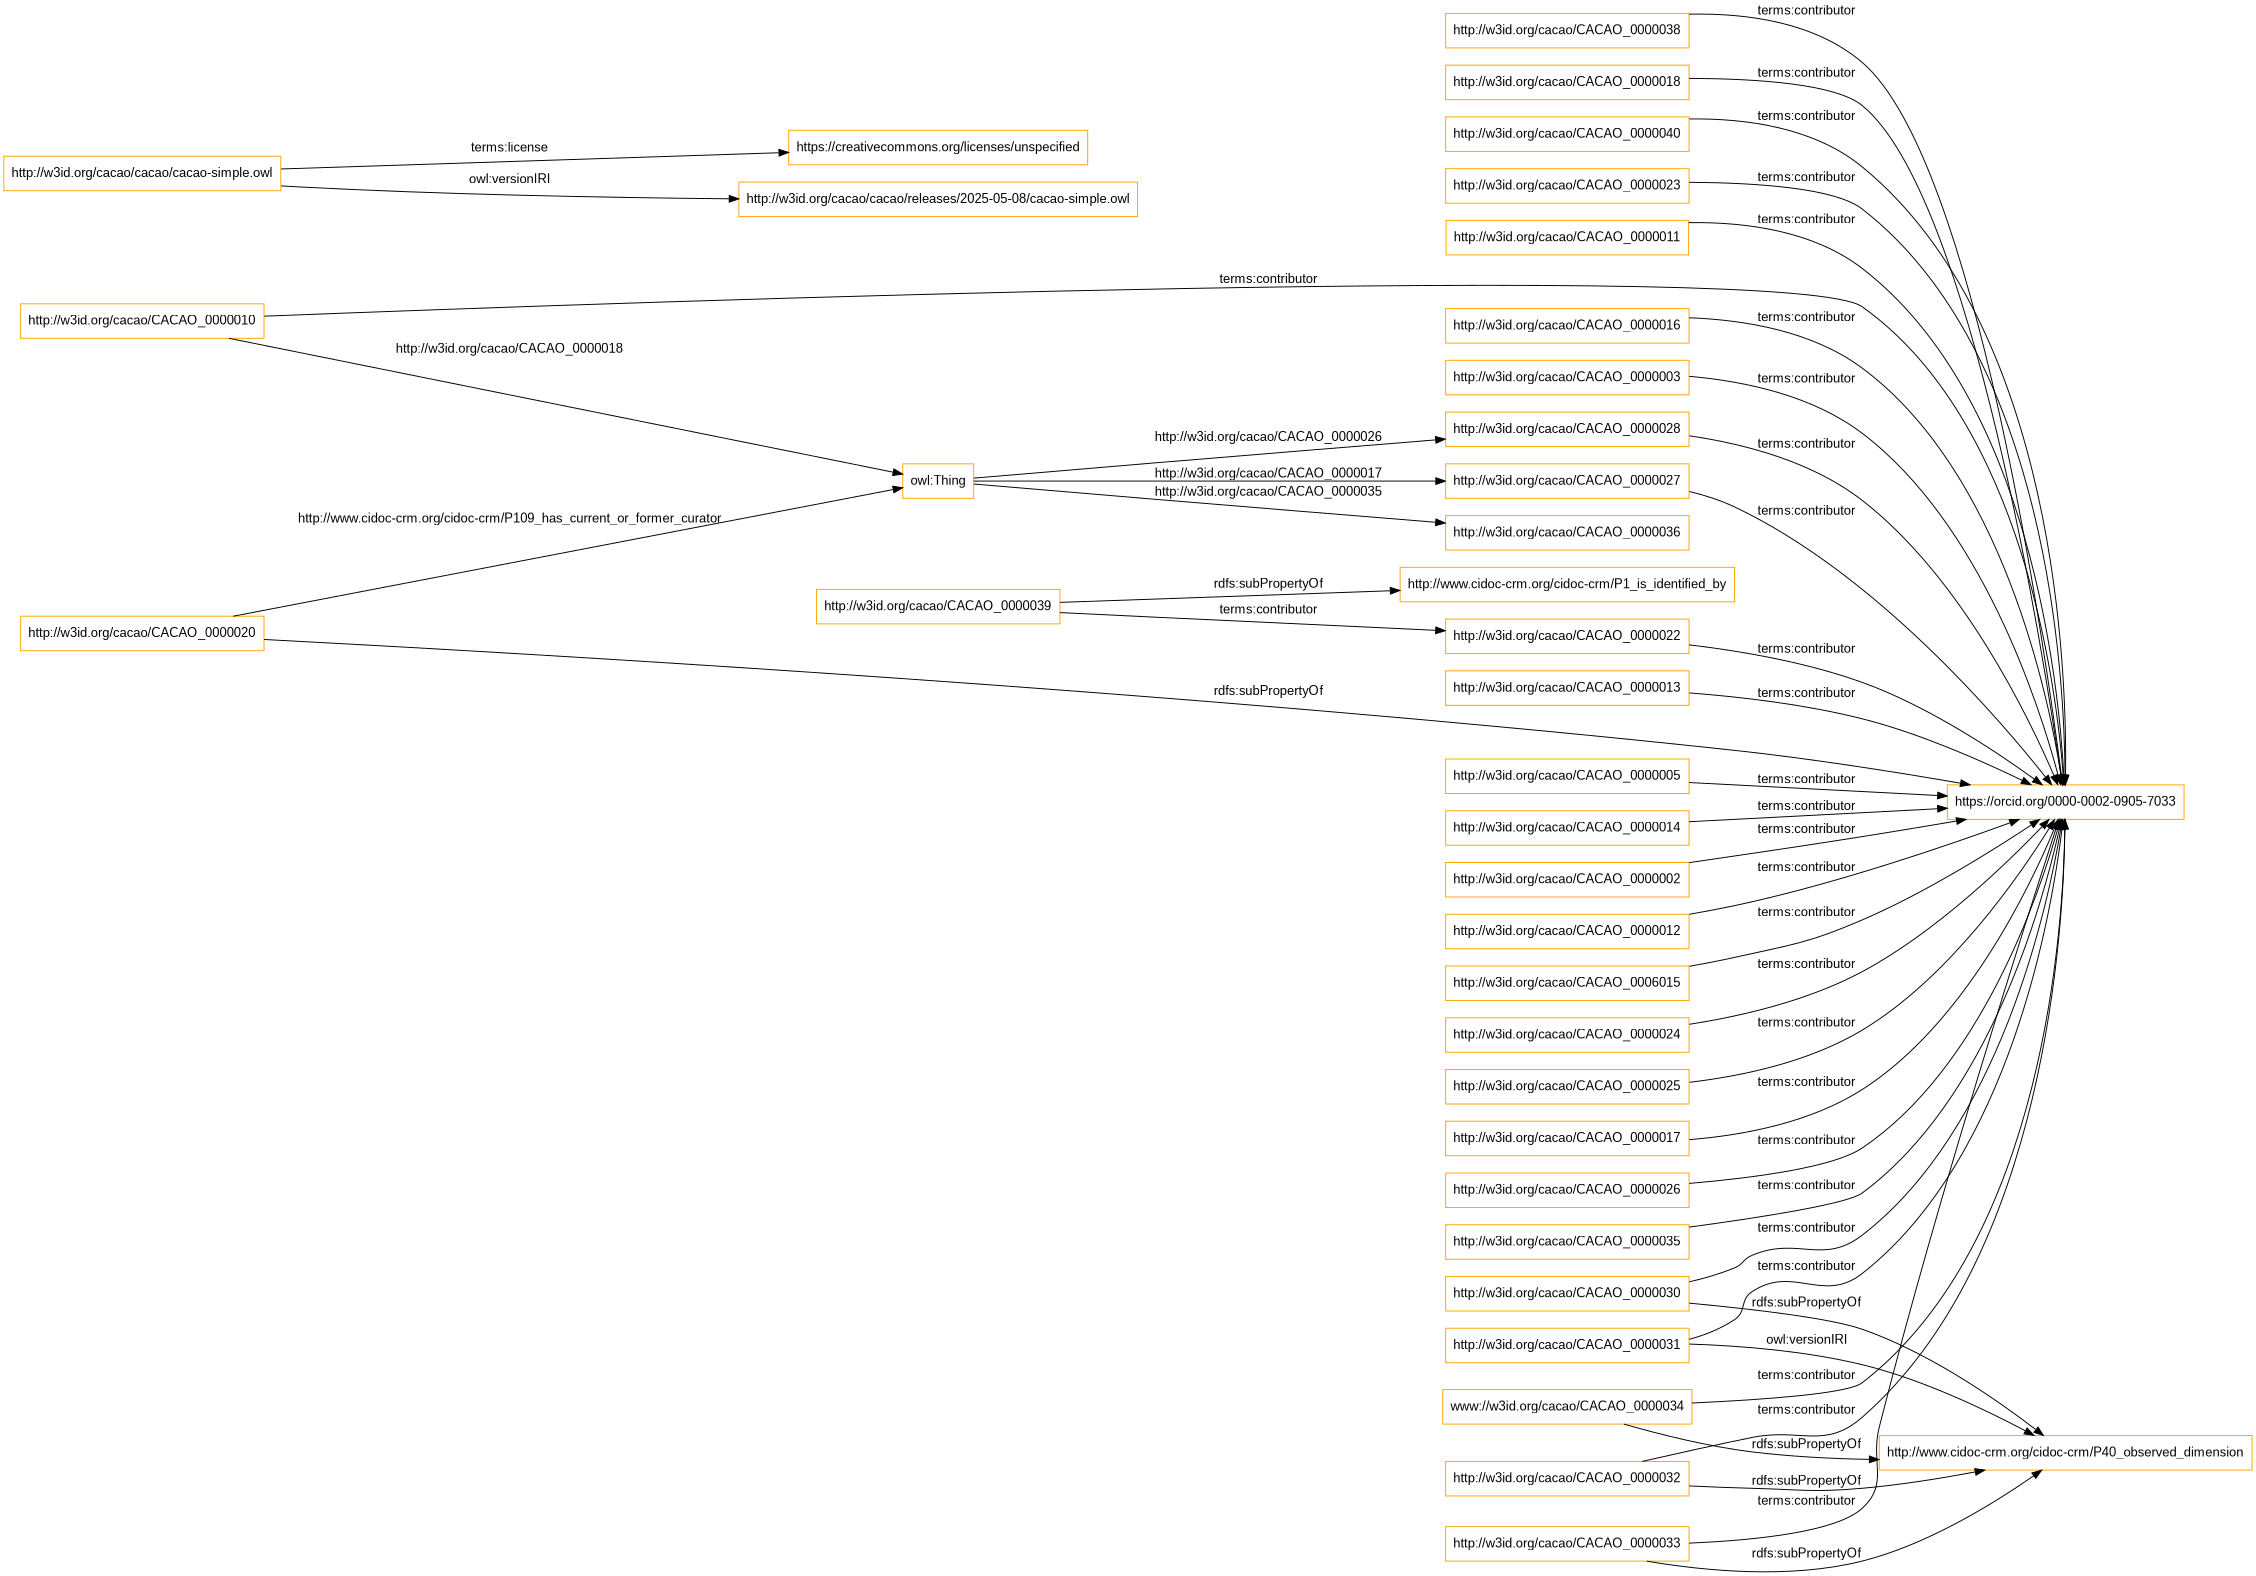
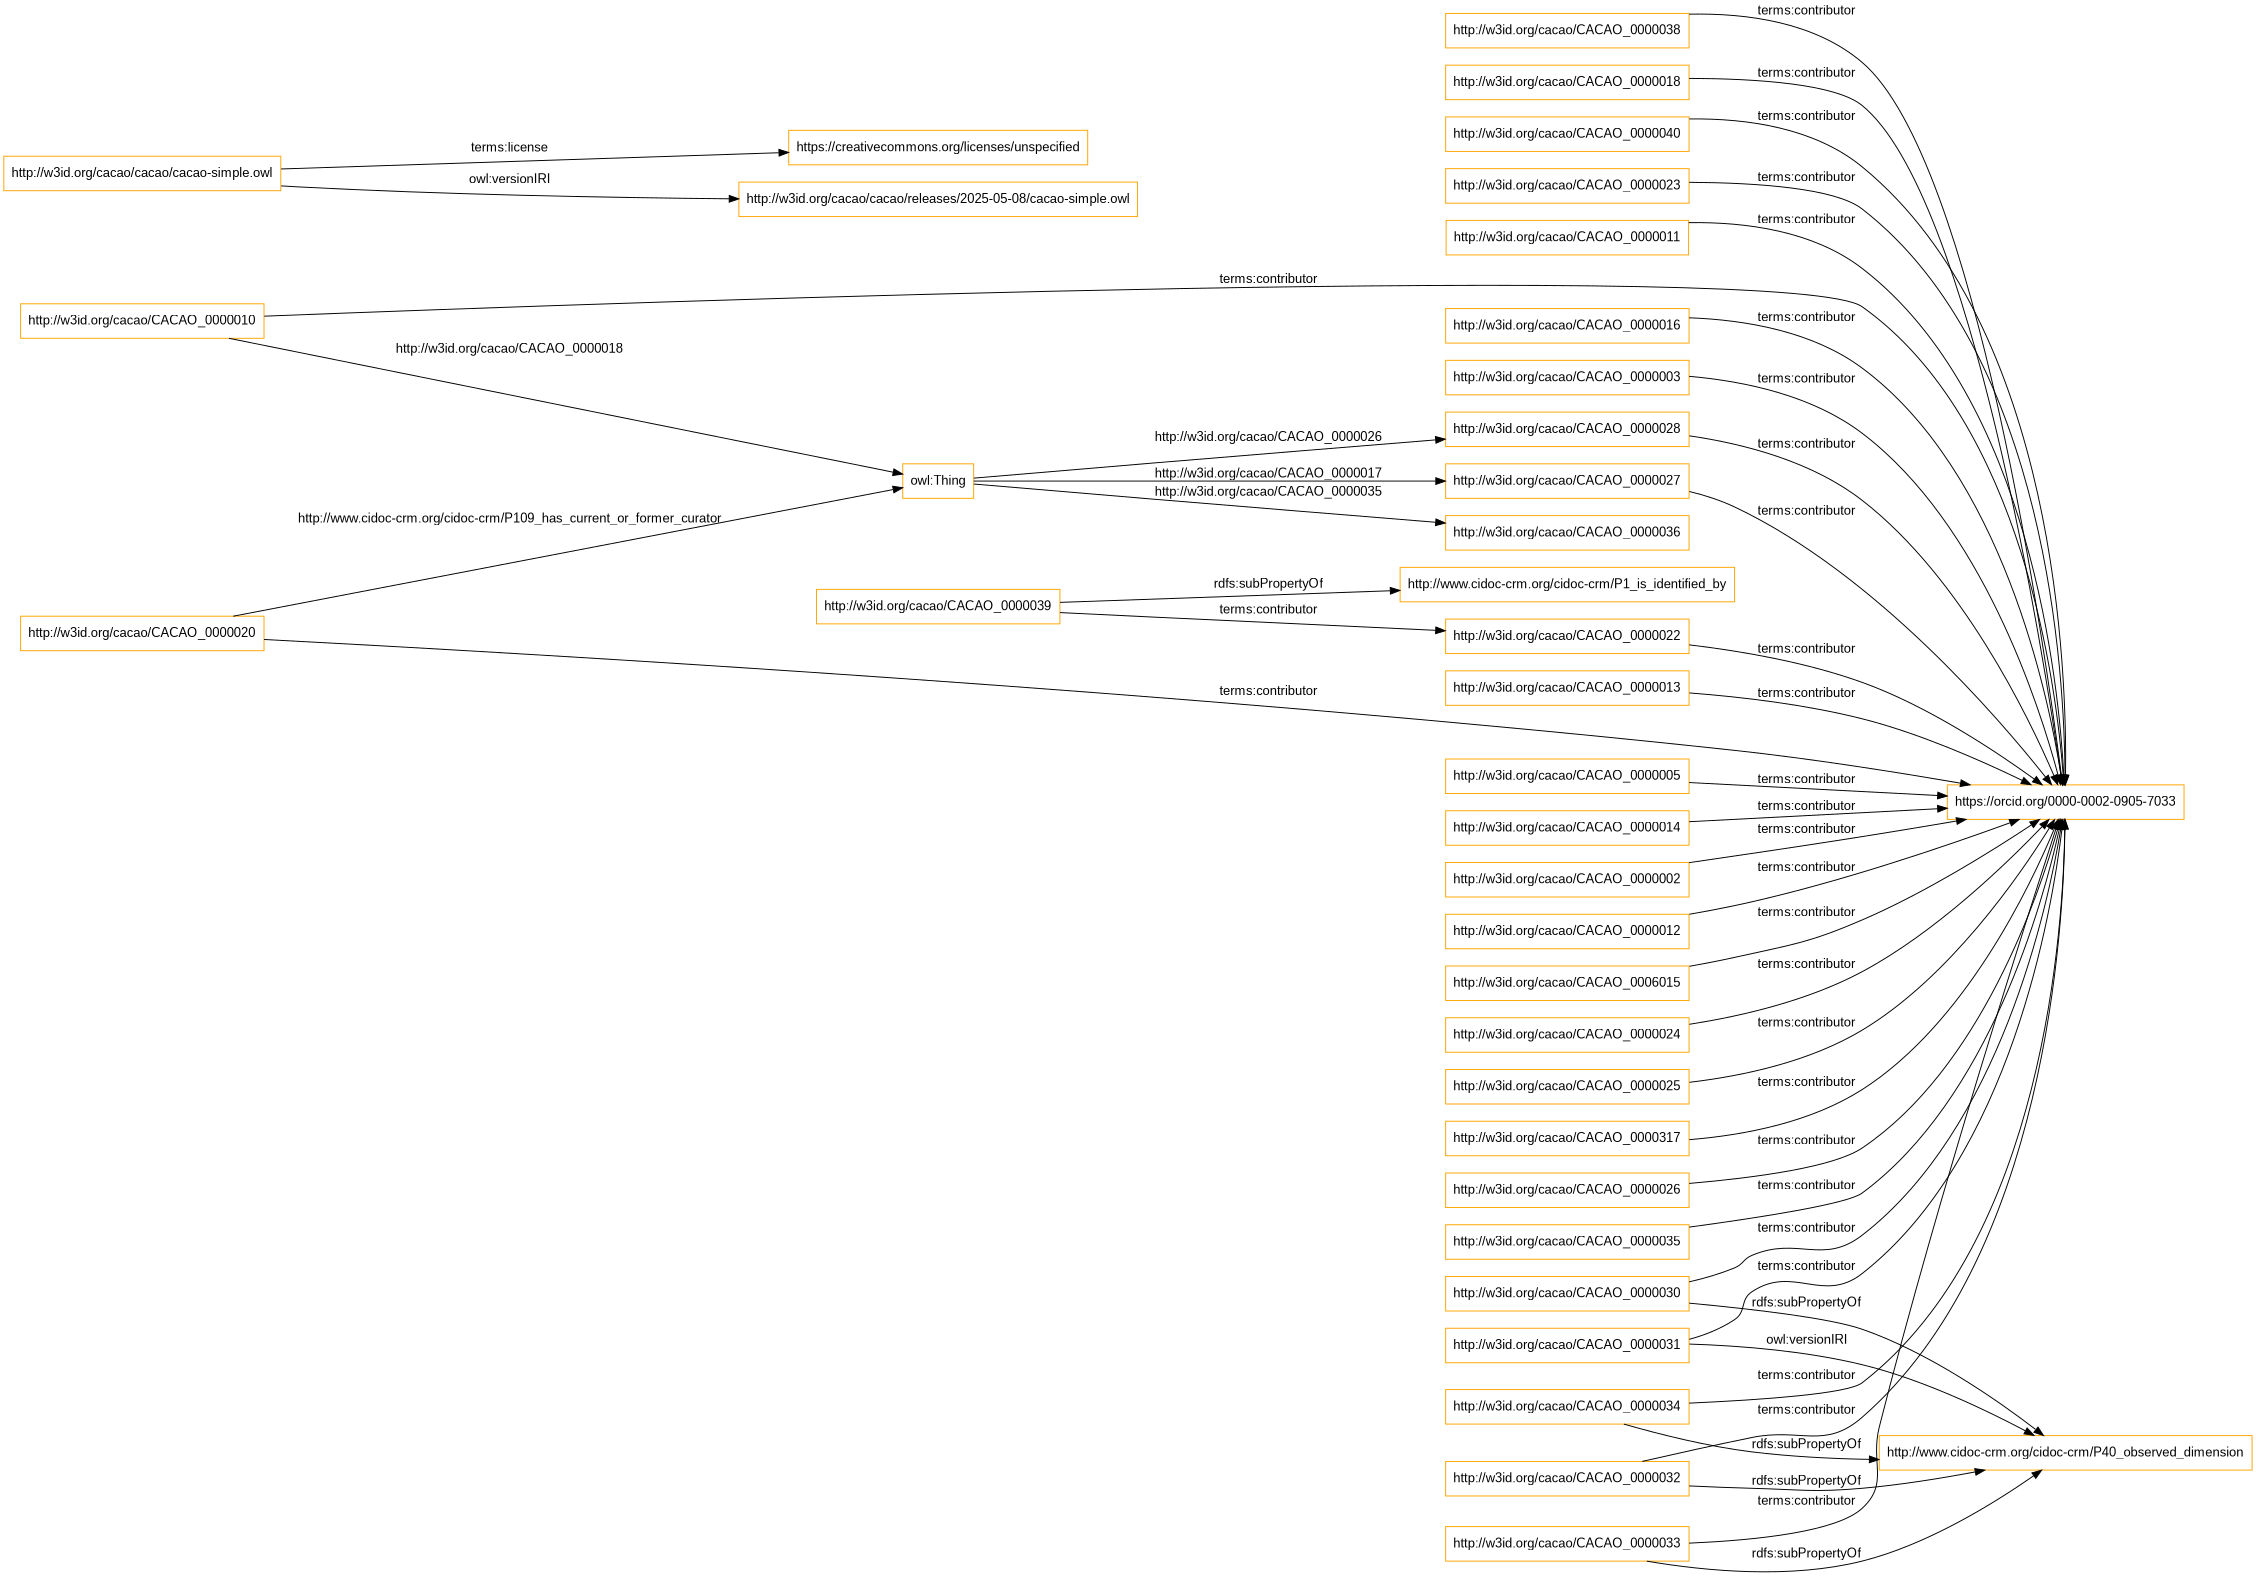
edge "http://w3id.org/cacao/CACAO_0000020" -> "https://orcid.org/0000-0002-0905-7033": label "rdfs:subPropertyOf" -> "terms:contributor"
node "http://w3id.org/cacao/CACAO_0000017": label "http://w3id.org/cacao/CACAO_0000017" -> "http://w3id.org/cacao/CACAO_0000317"
node "www://w3id.org/cacao/CACAO_0000034": label "www://w3id.org/cacao/CACAO_0000034" -> "http://w3id.org/cacao/CACAO_0000034"
